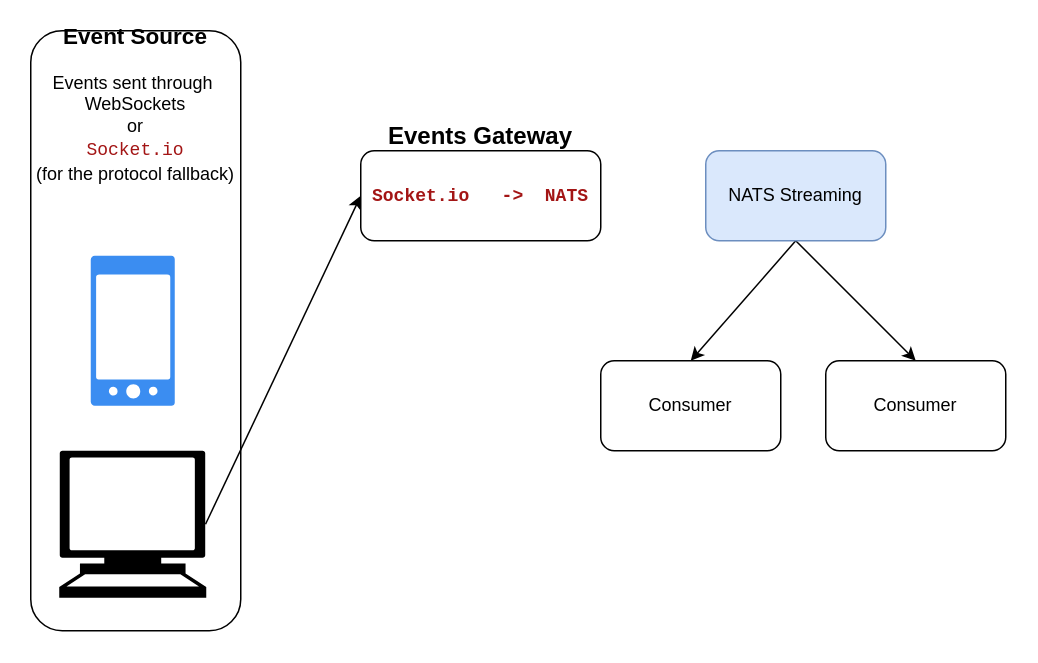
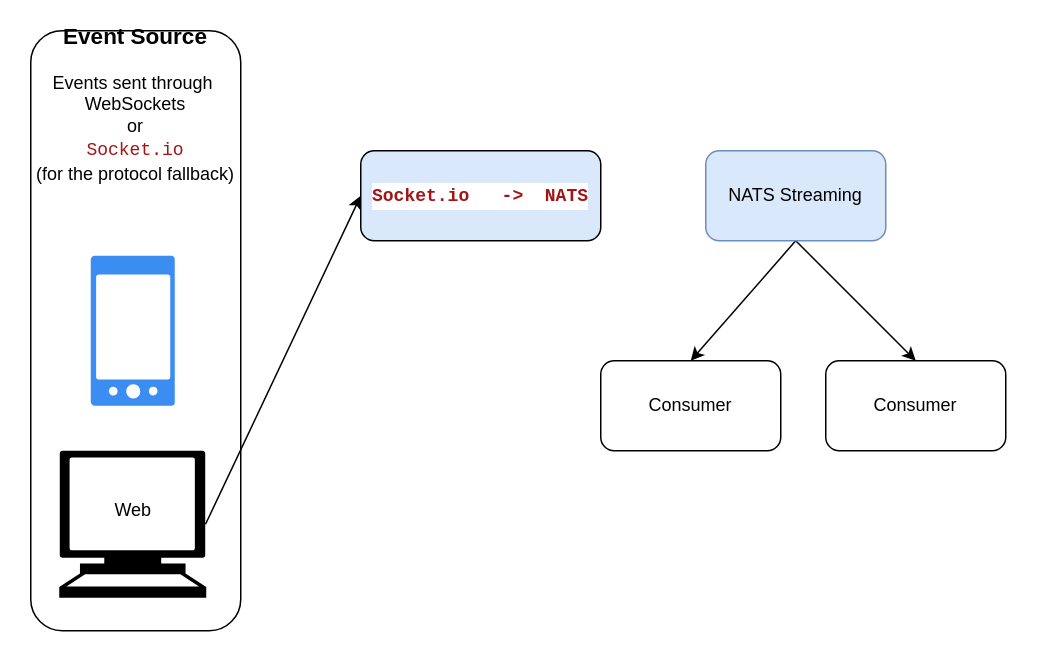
node "Events Gateway": removed
node "Socket.io -> NATS": fillcolor #ffffff -> #dae8fc
node "Web": added
